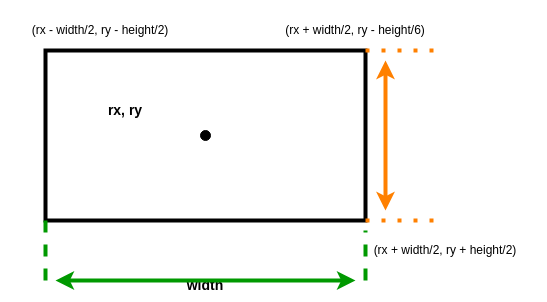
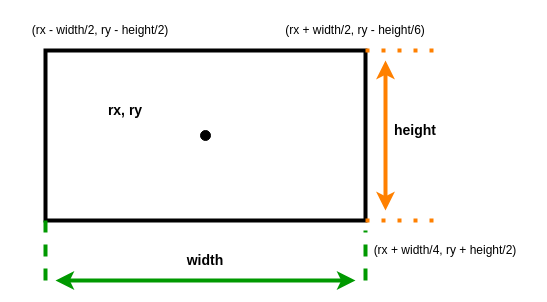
node "height": added
node "(rx + width/2, ry + height/2)": label "(rx + width/2, ry + height/2)" -> "(rx + width/4, ry + height/2)"
node "width": moved (206, 286) -> (206, 261)
